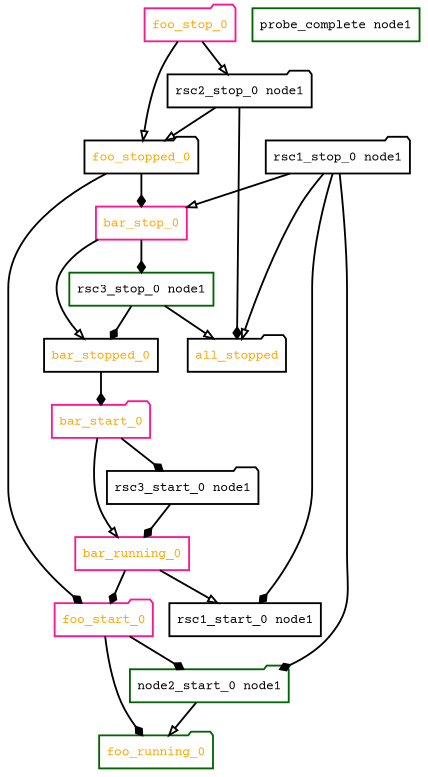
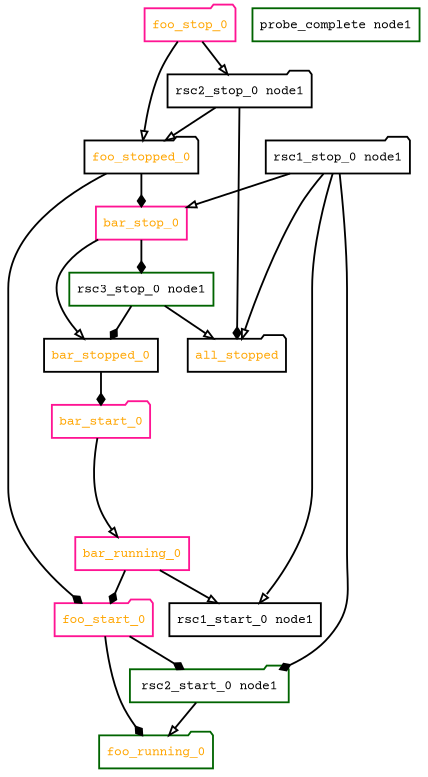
edge "rsc1_stop_0 node1" -> "rsc1_start_0 node1": arrowhead diamond -> onormal
node "rsc3_start_0 node1": removed
node "node2_start_0 node1": label "node2_start_0 node1" -> "rsc2_start_0 node1"
